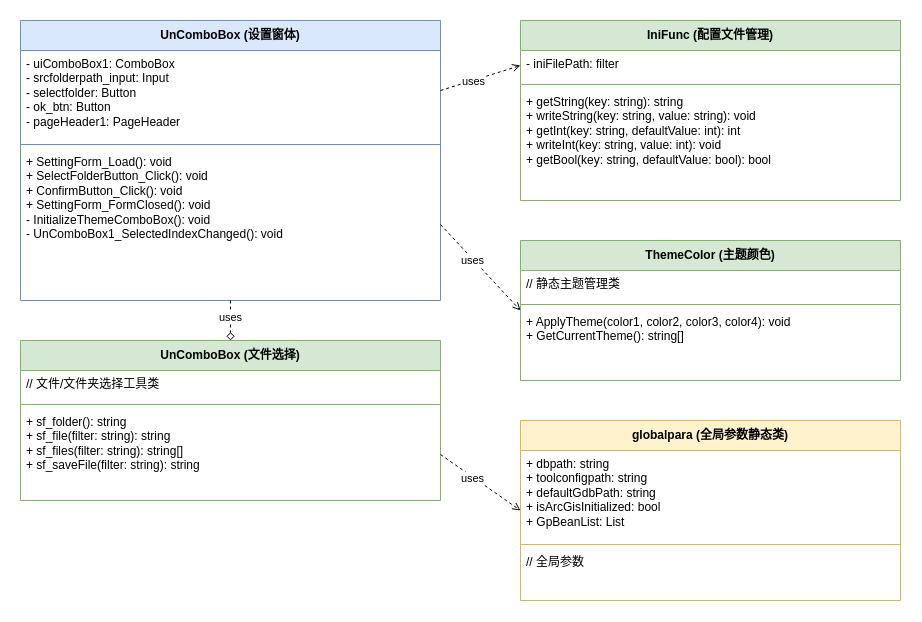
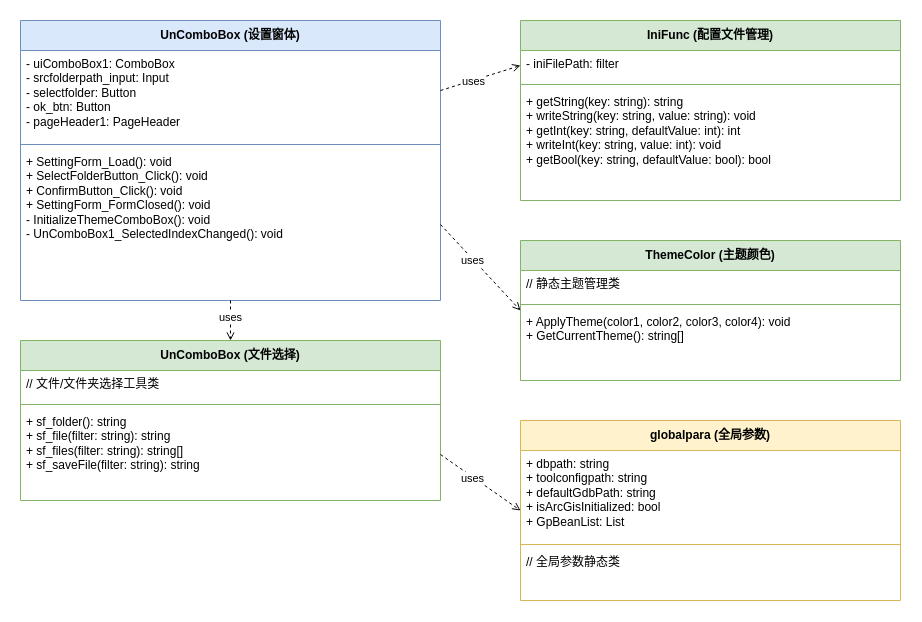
edge "UnComboBox (设置窗体)" -> "UnComboBox (文件选择)": arrowhead diamond -> open
node "globalpara (全局参数静态类)": label "globalpara (全局参数静态类)" -> "globalpara (全局参数)"
node "// 全局参数": label "// 全局参数" -> "// 全局参数静态类"
